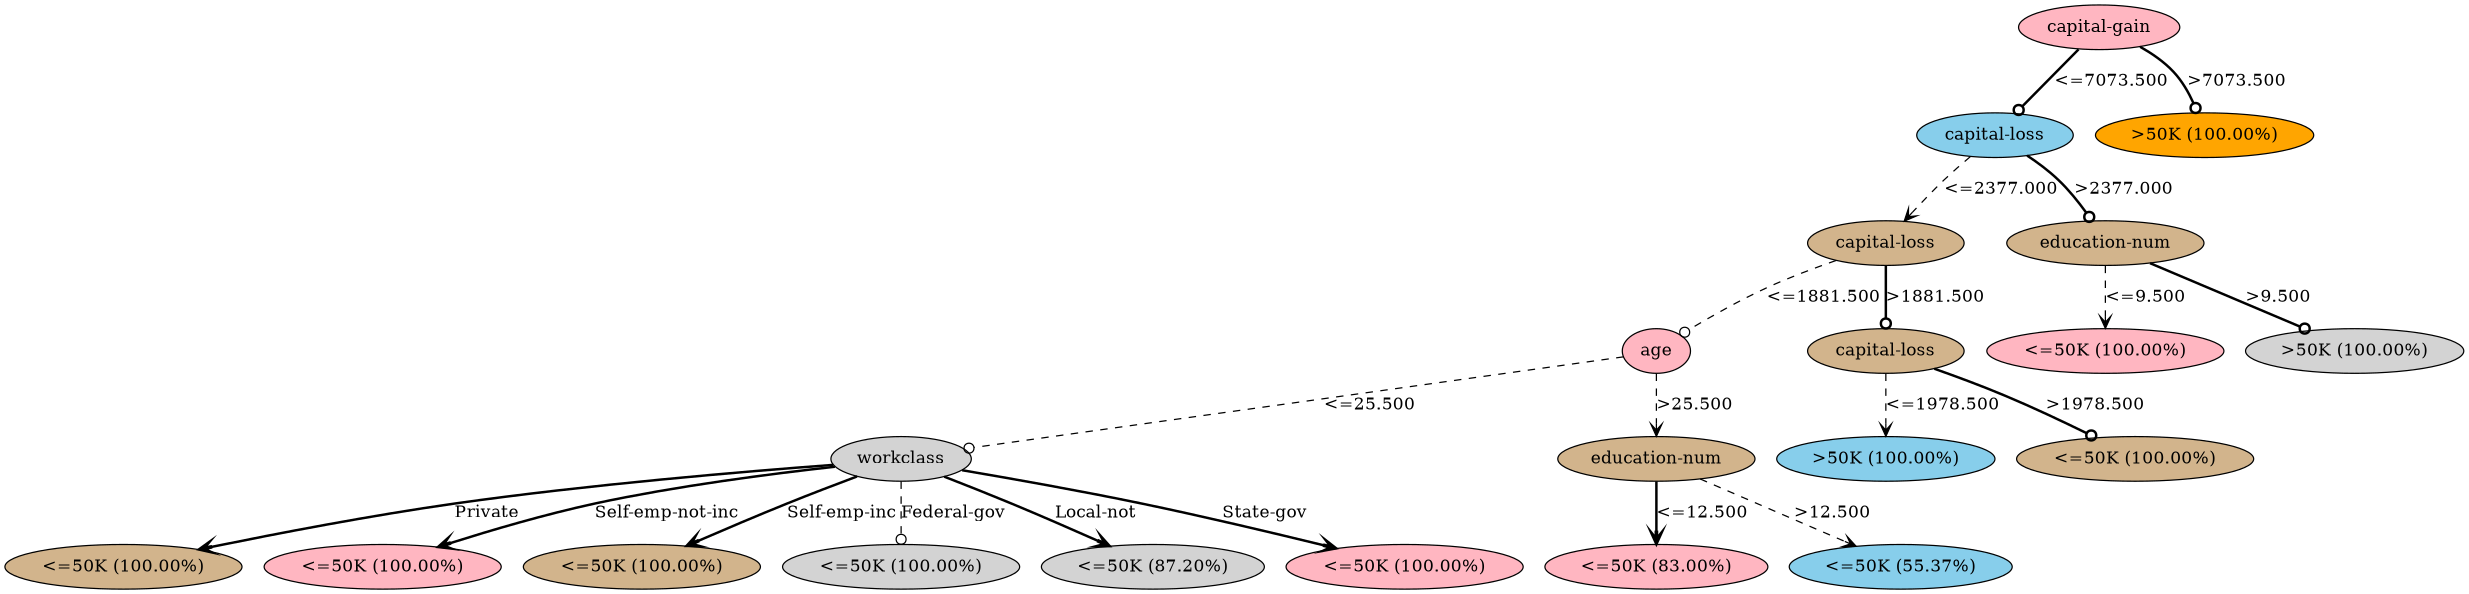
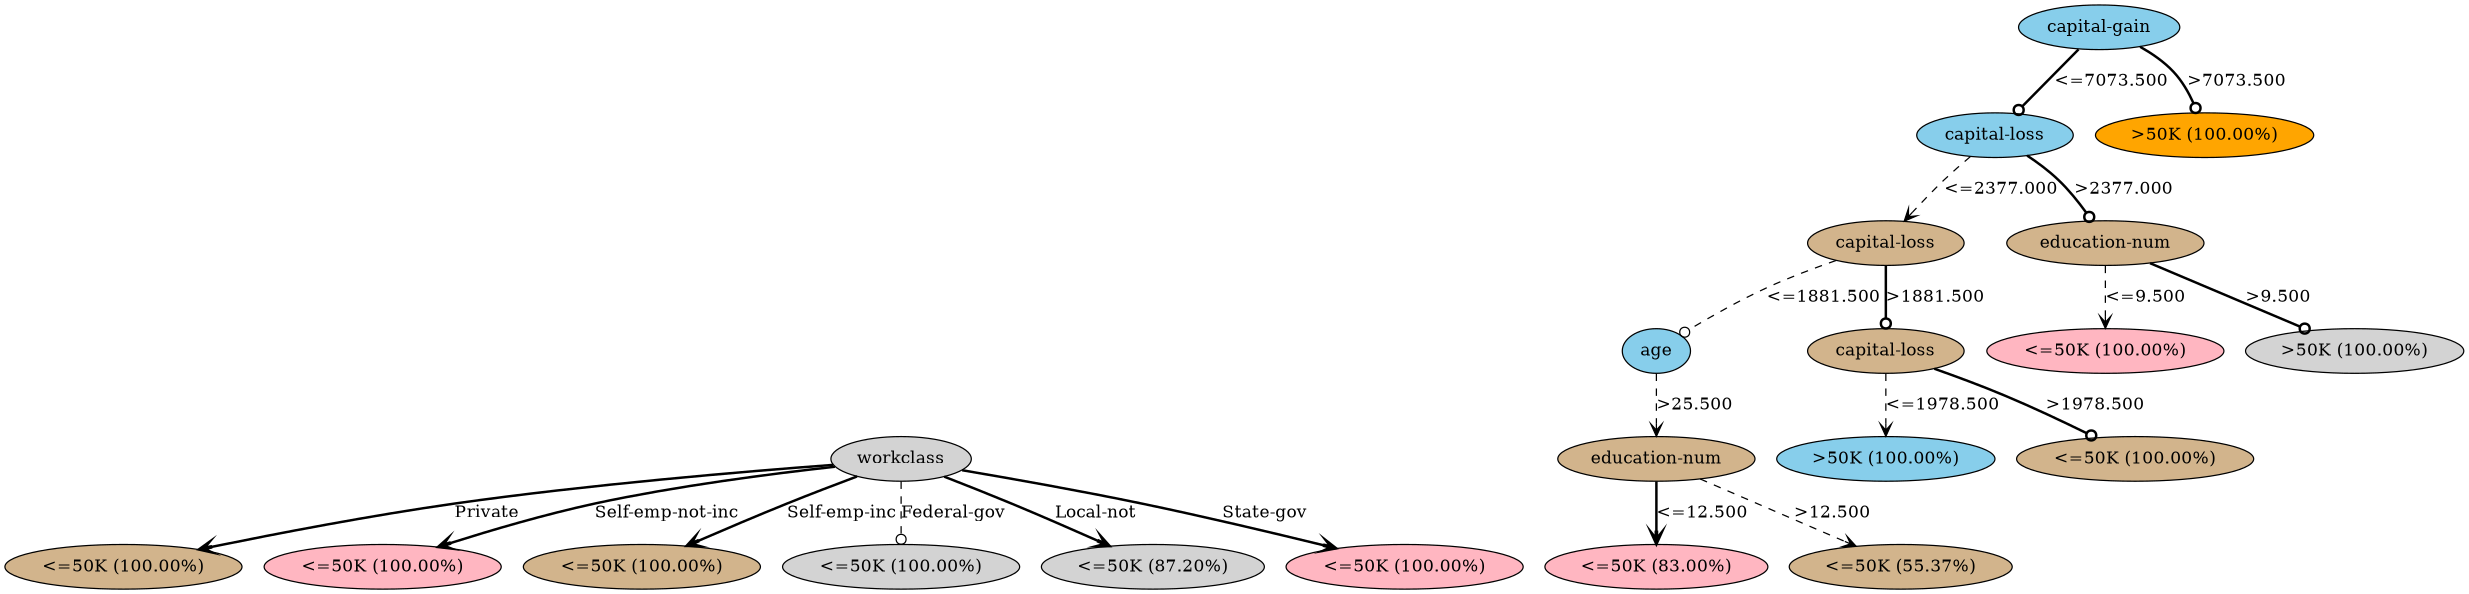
node "capital-gain": fillcolor lightpink -> skyblue
node "age": fillcolor lightpink -> skyblue
edge "age" -> "workclass": removed, label "<=25.500"
node "<=50K (55.37%)": fillcolor skyblue -> tan
